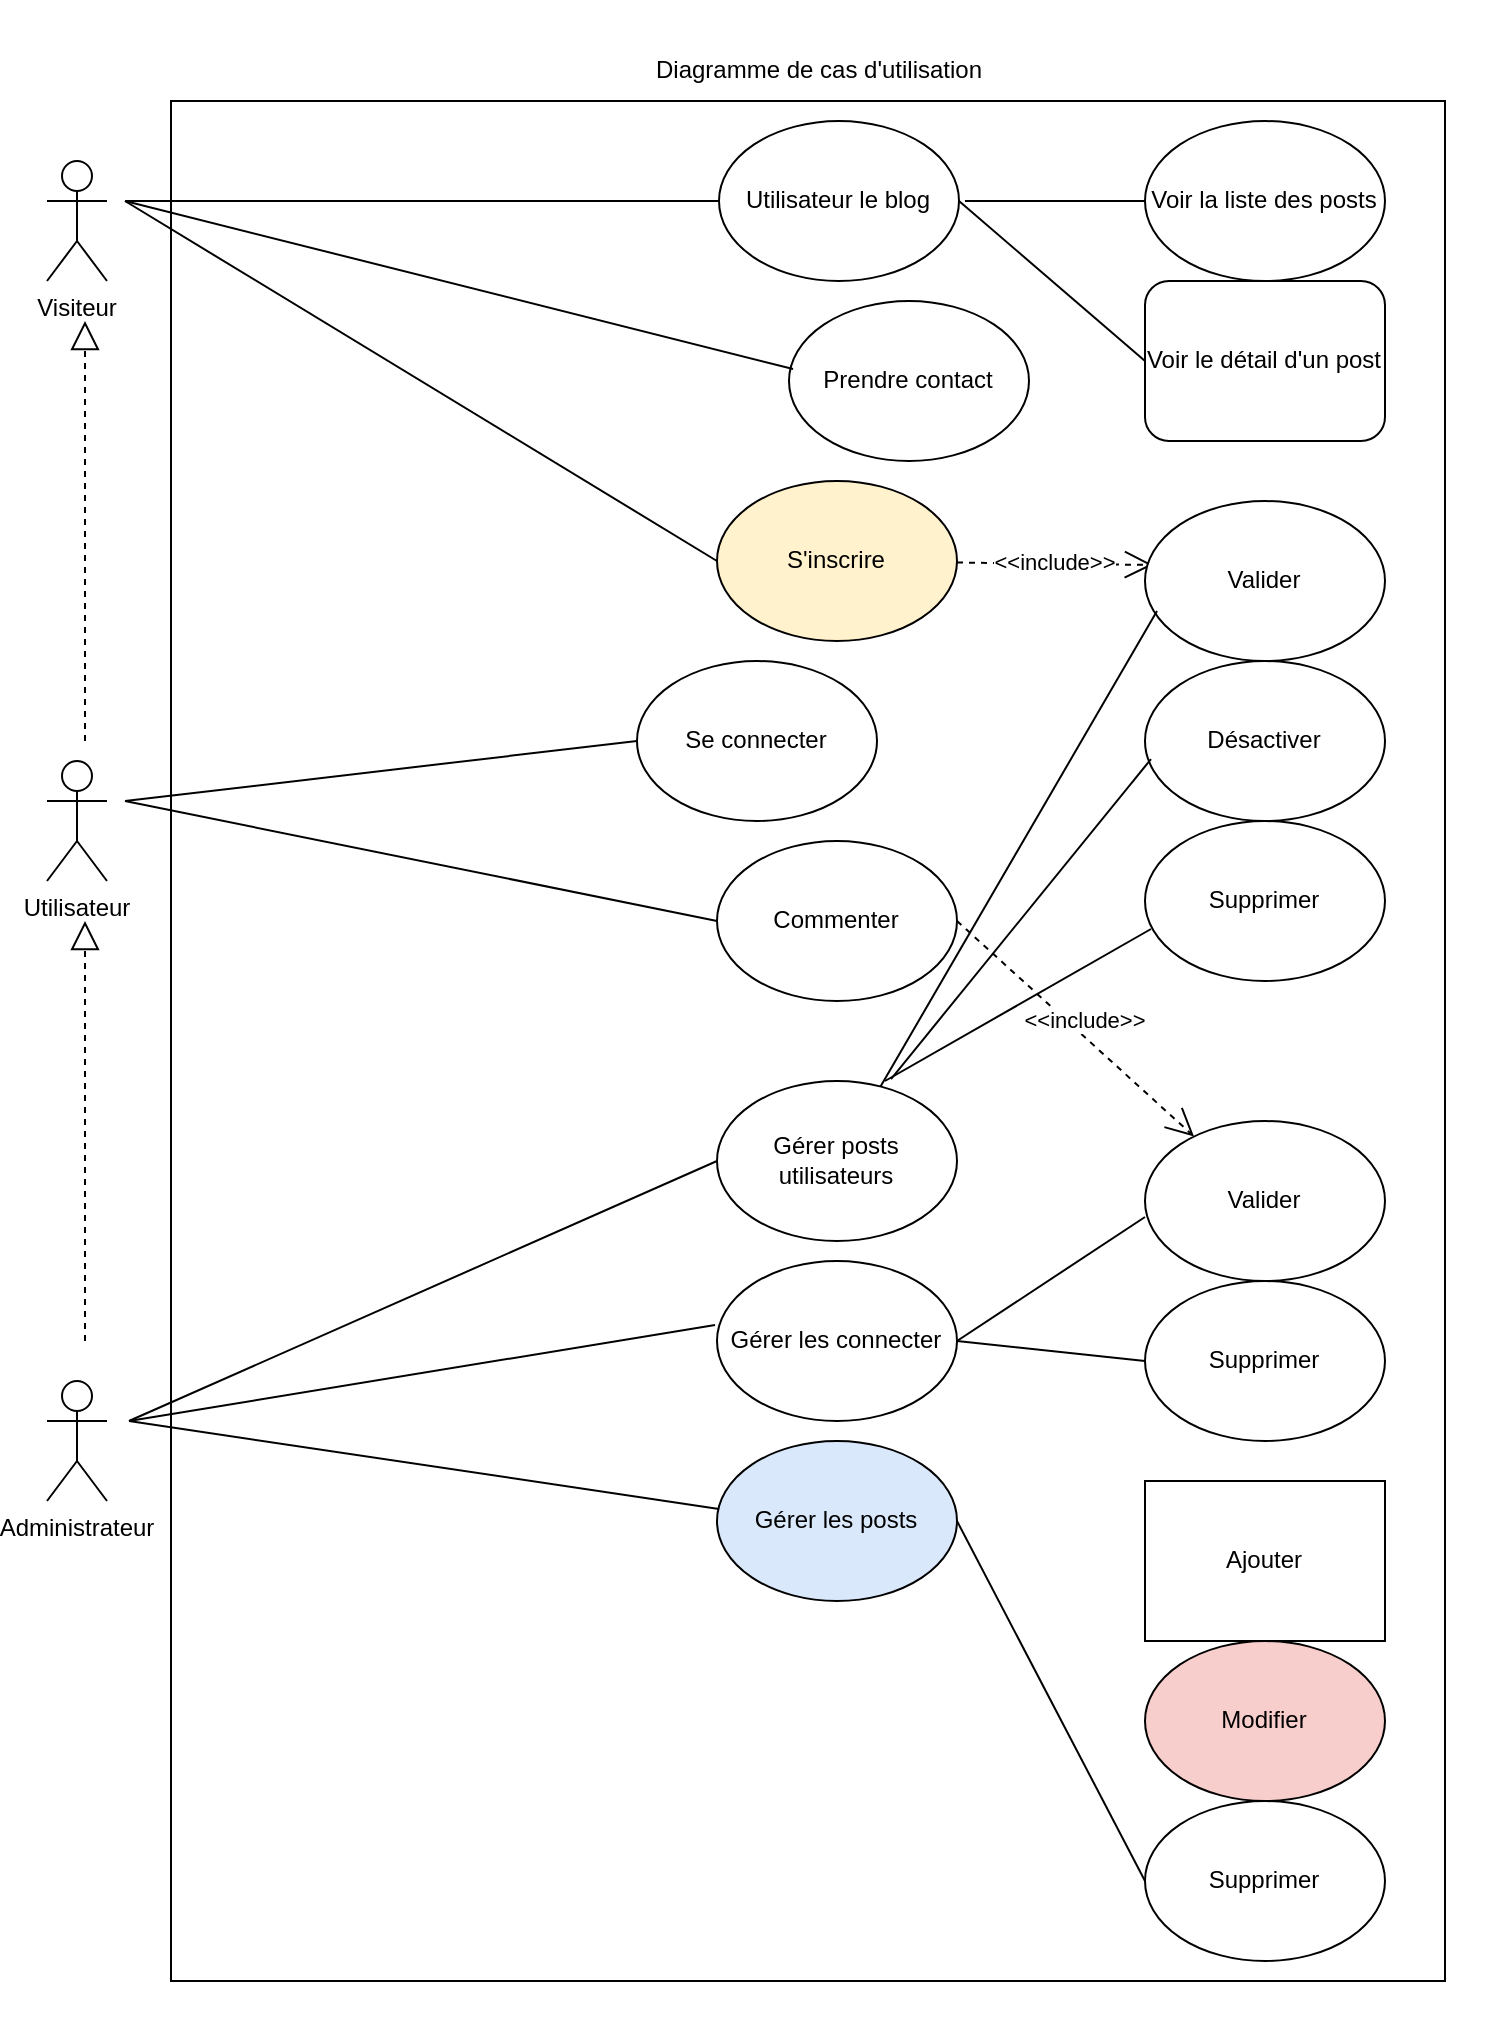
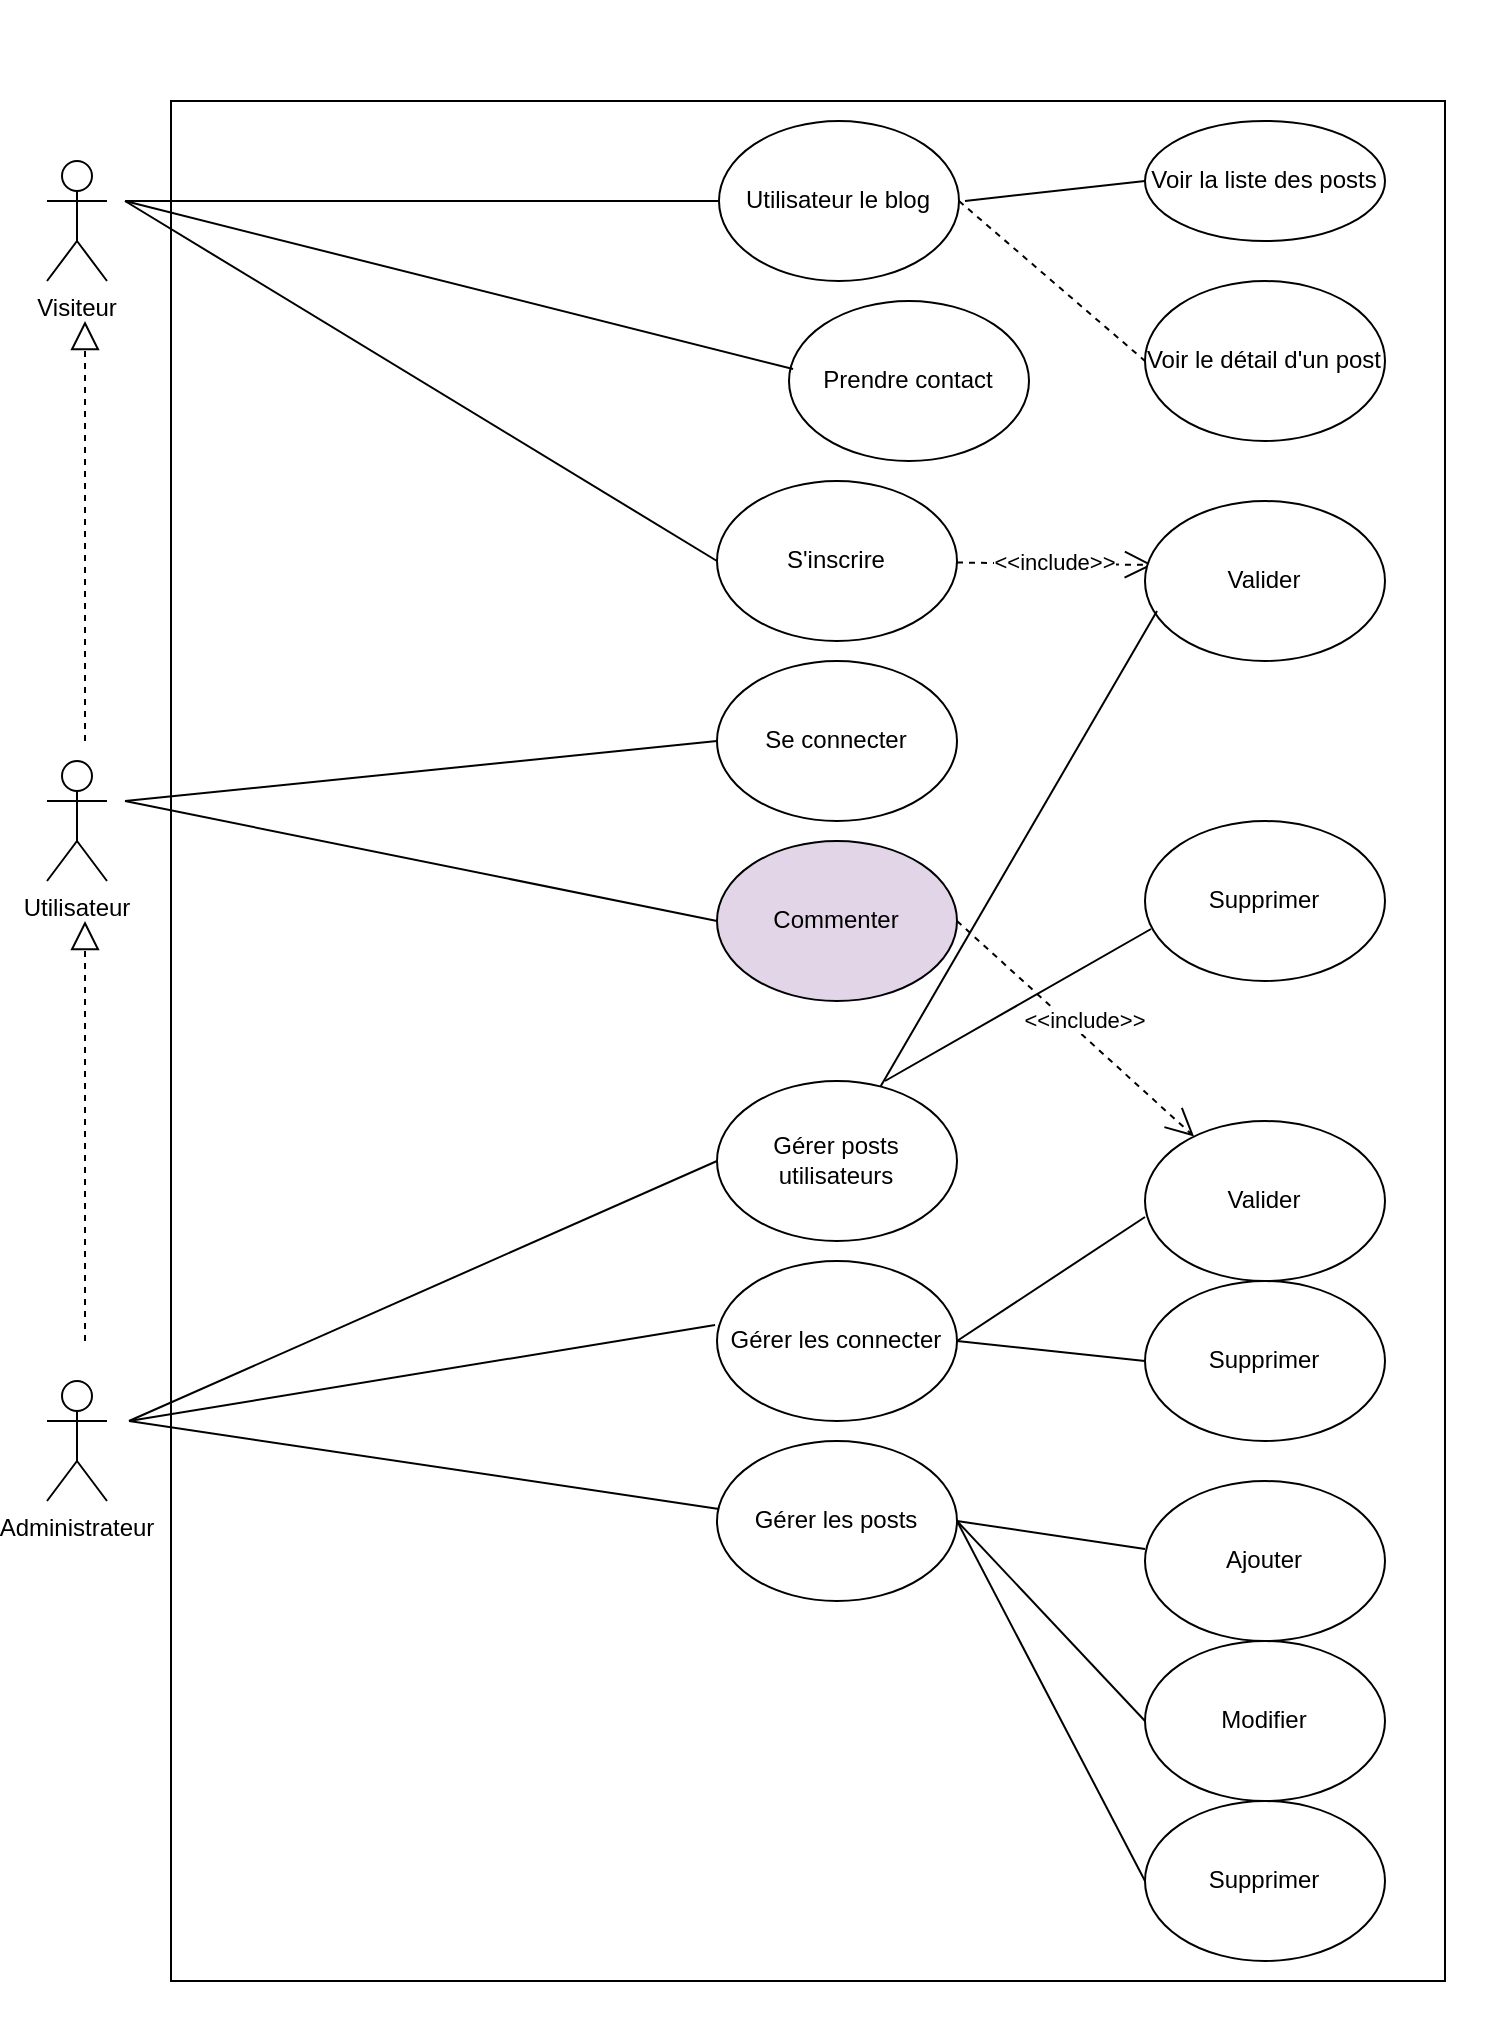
node "Diagramme de cas d'utilisation": removed
node "Voir la liste des posts": size 240x160 -> 240x120
edge "Utilisateur le blog" -- "Voir le détail d'un post": style solid -> dashed
node "Voir le détail d'un post": shape rounded rectangle -> ellipse
node "S'inscrire": fillcolor #fff2cc -> #ffffff
node "Se connecter": moved (757, 741) -> (837, 741)
node "Désactiver": removed
edge "Désactiver" -- "Gérer posts utilisateurs": removed
node "Commenter": fillcolor #ffffff -> #e1d5e7
node "Gérer les posts": fillcolor #dae8fc -> #ffffff
edge "Gérer les posts" -- "Ajouter": added
node "Ajouter": shape rectangle -> ellipse
edge "Gérer les posts" -- "Modifier": added
node "Modifier": fillcolor #f8cecc -> #ffffff
